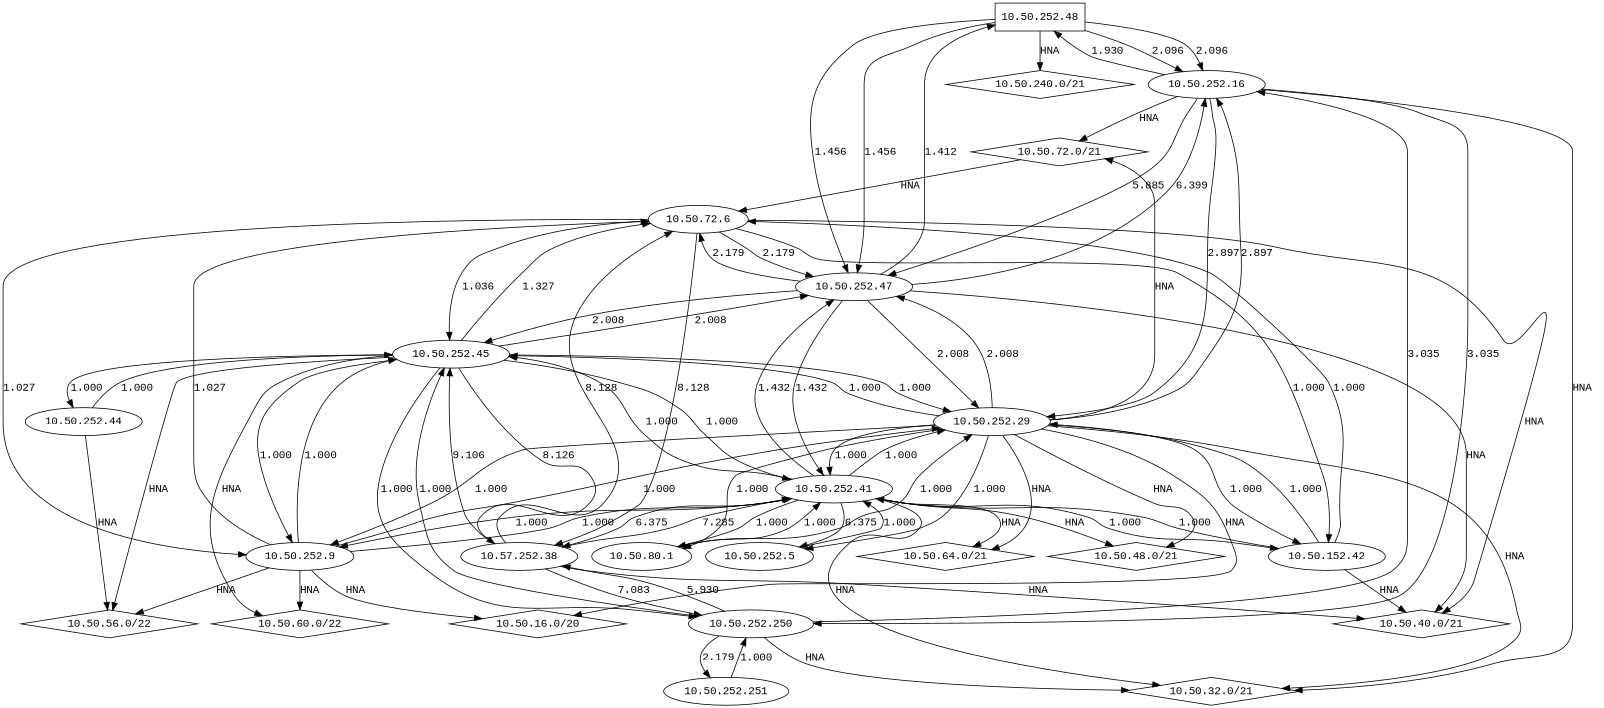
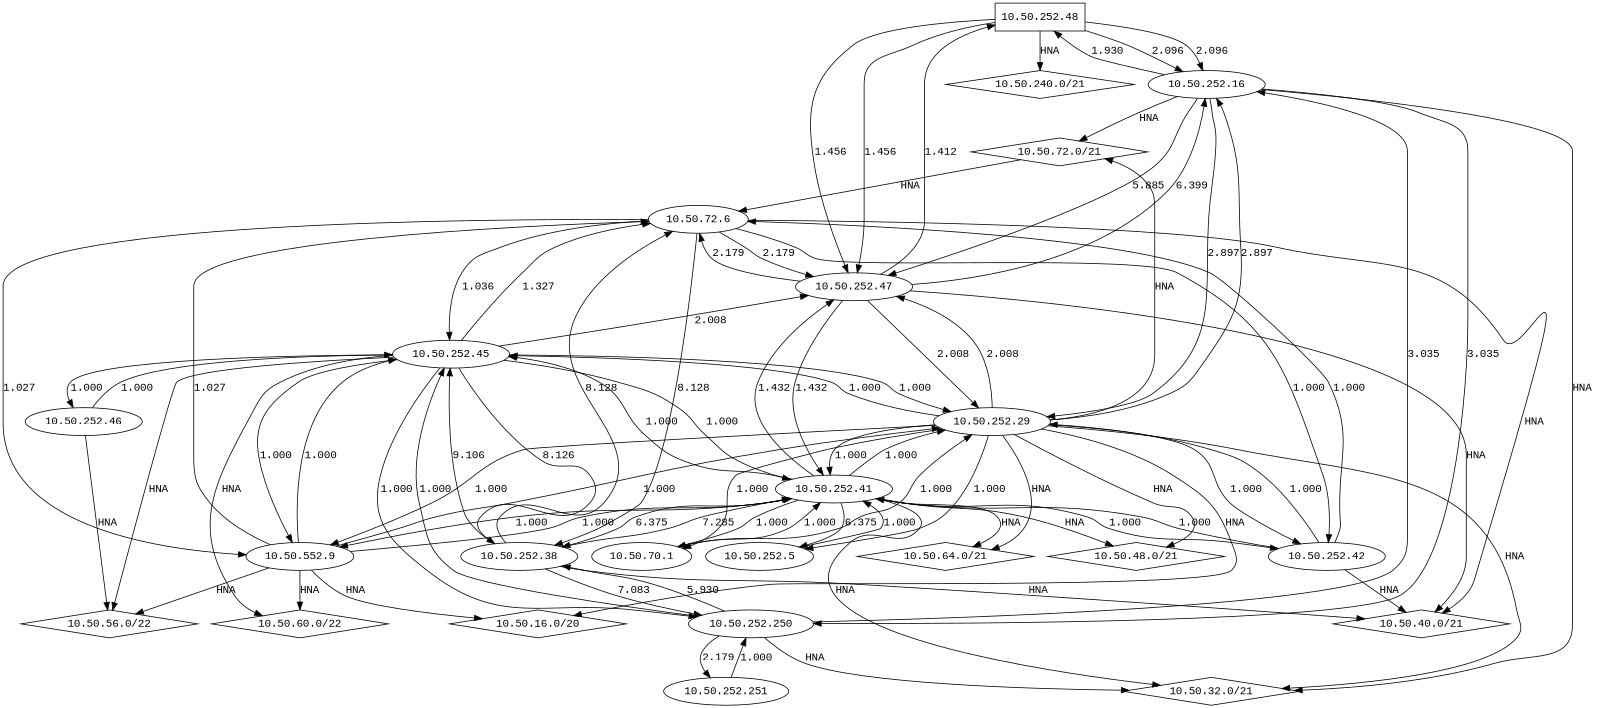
edge "10.50.252.47" -> "10.50.252.45": removed, label "2.008"
node "10.50.252.44": label "10.50.252.44" -> "10.50.252.46"
node "10.50.252.9": label "10.50.252.9" -> "10.50.552.9"
node "10.57.252.38": label "10.57.252.38" -> "10.50.252.38"
node "10.50.80.1": label "10.50.80.1" -> "10.50.70.1"
node "10.50.152.42": label "10.50.152.42" -> "10.50.252.42"
